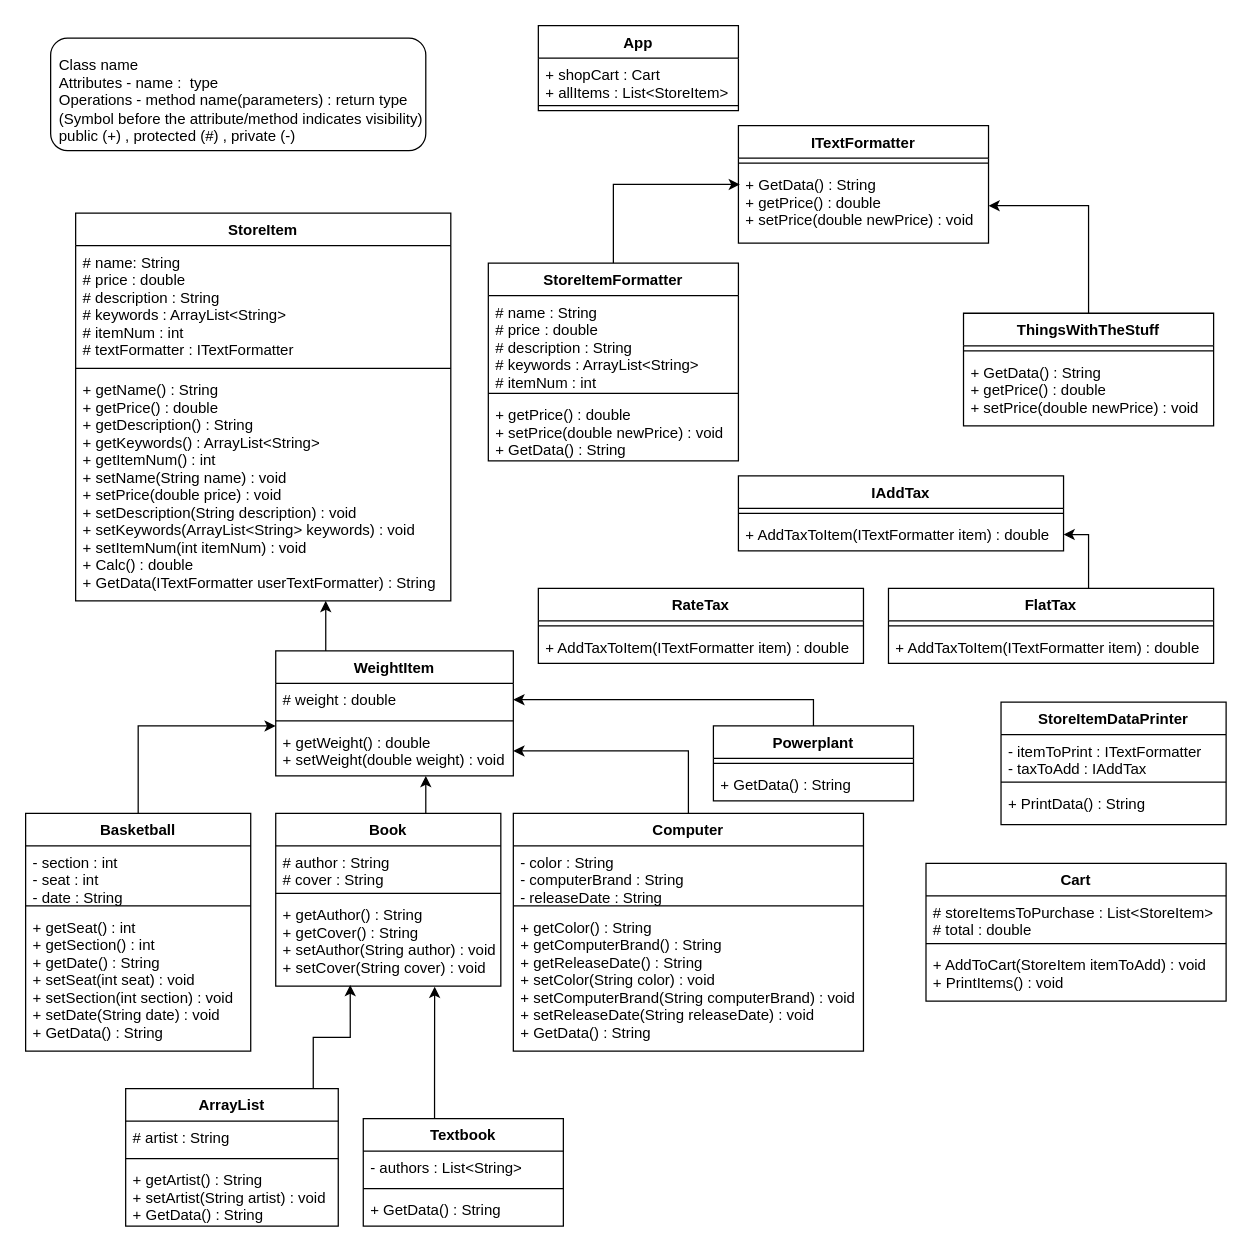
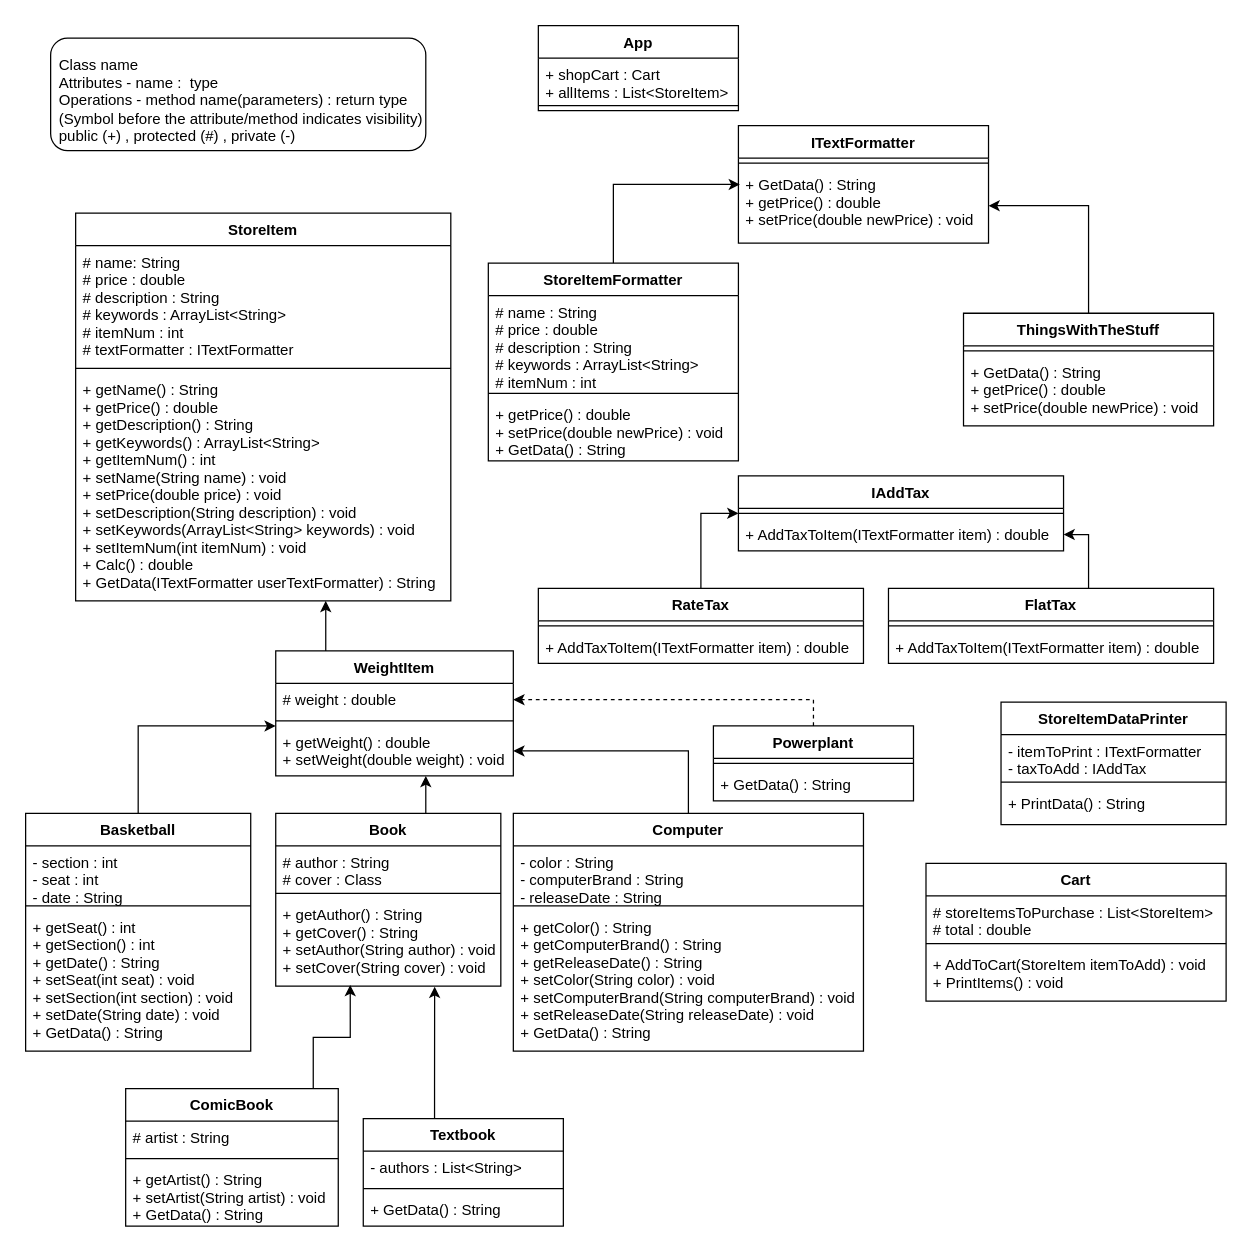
edge "RateTax" -> "IAddTax": added
edge "Powerplant" -> "# weight : double": style solid -> dashed
node "# author : String # cover : String": label "# author : String # cover : String" -> "# author : String # cover : Class"
node "ArrayList": label "ArrayList" -> "ComicBook"
